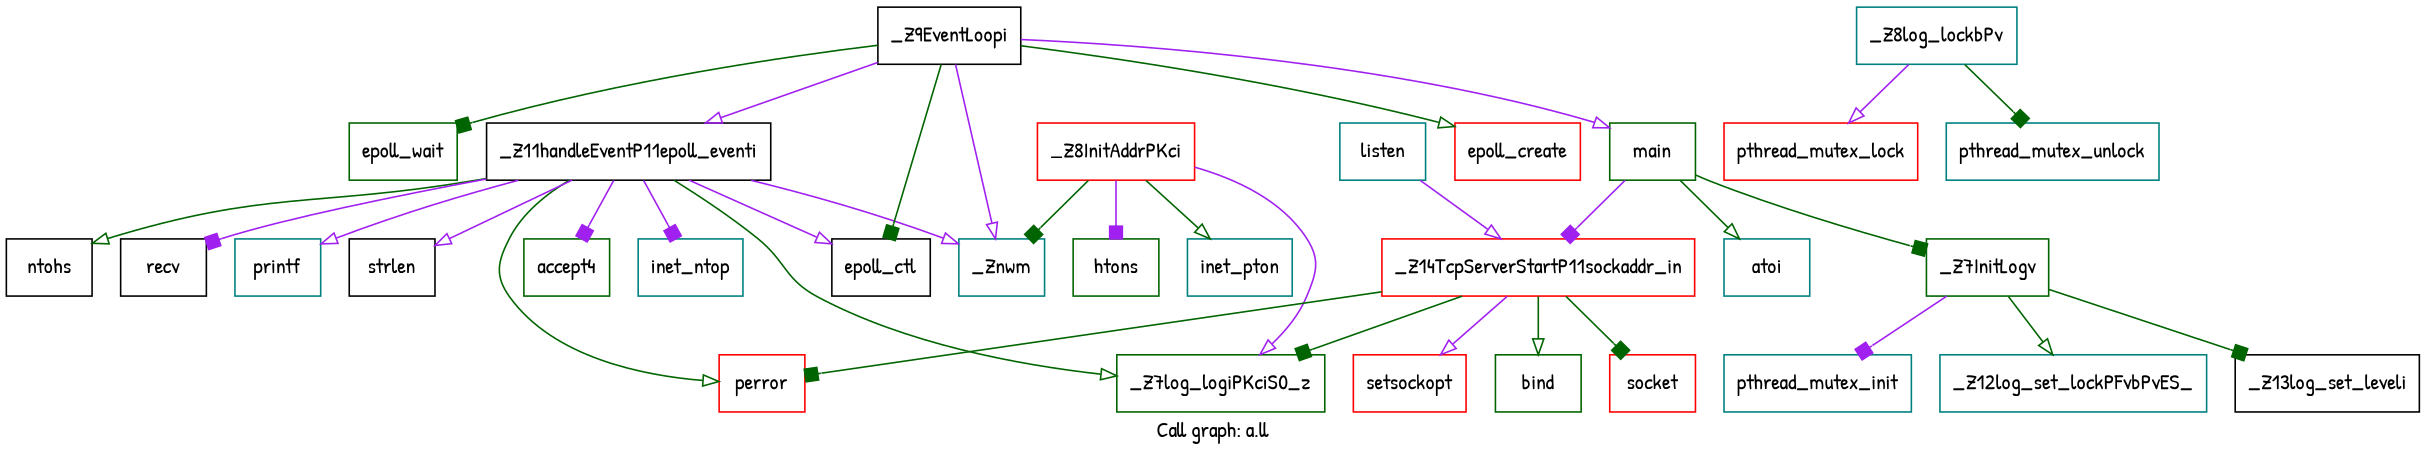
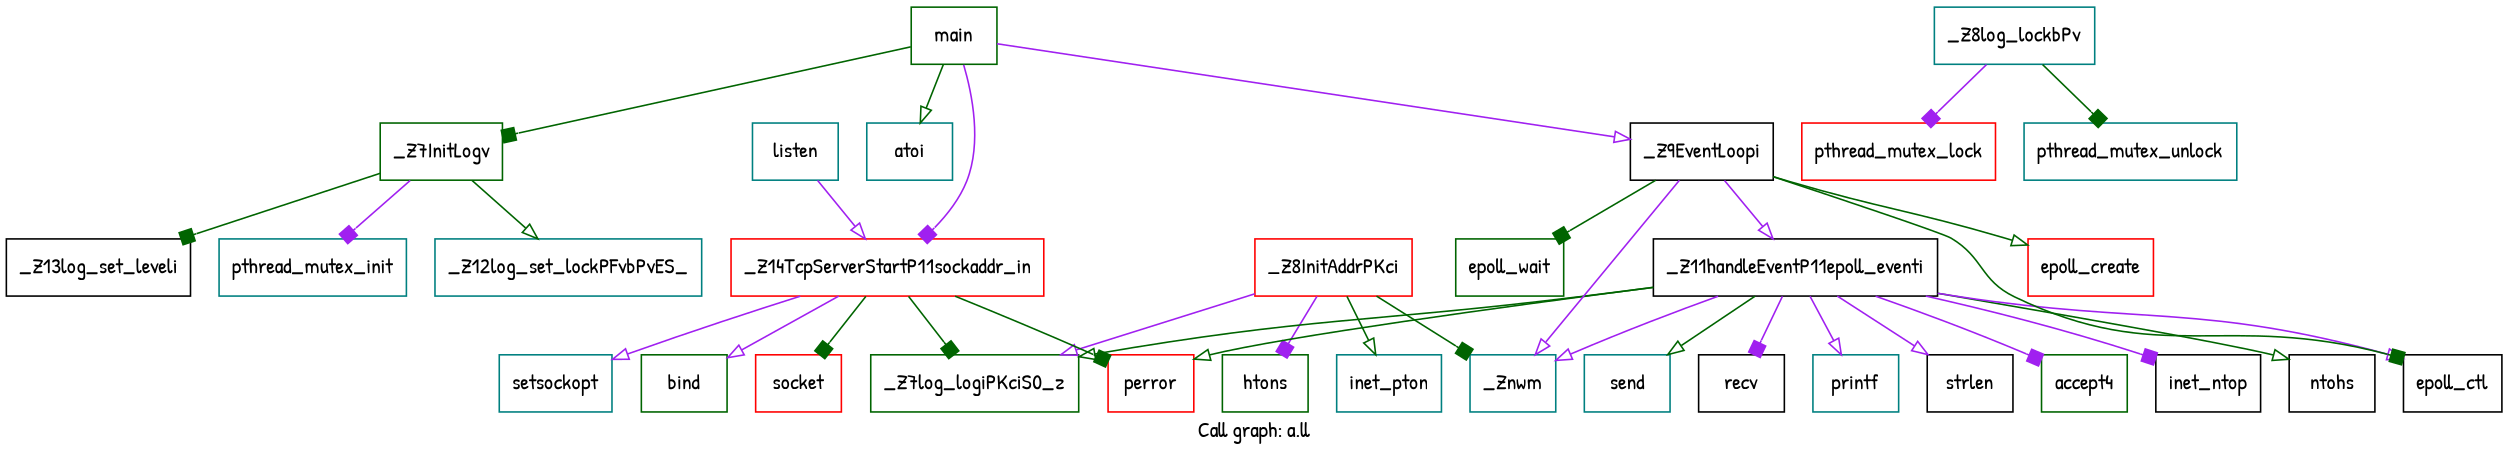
edge "_Z9EventLoopi" -> "main": reversed
edge "_Z8log_lockbPv" -> "pthread_mutex_lock": arrowhead onormal -> box
node "inet_ntop": color teal -> black
edge "_Z14TcpServerStartP11sockaddr_in" -> "bind": color darkgreen -> purple
node "setsockopt": color red -> teal
node "send": added
